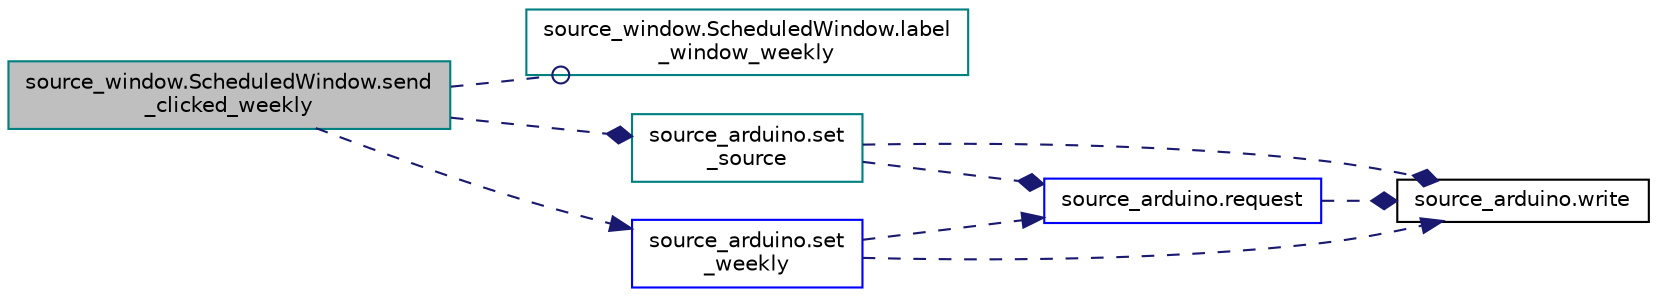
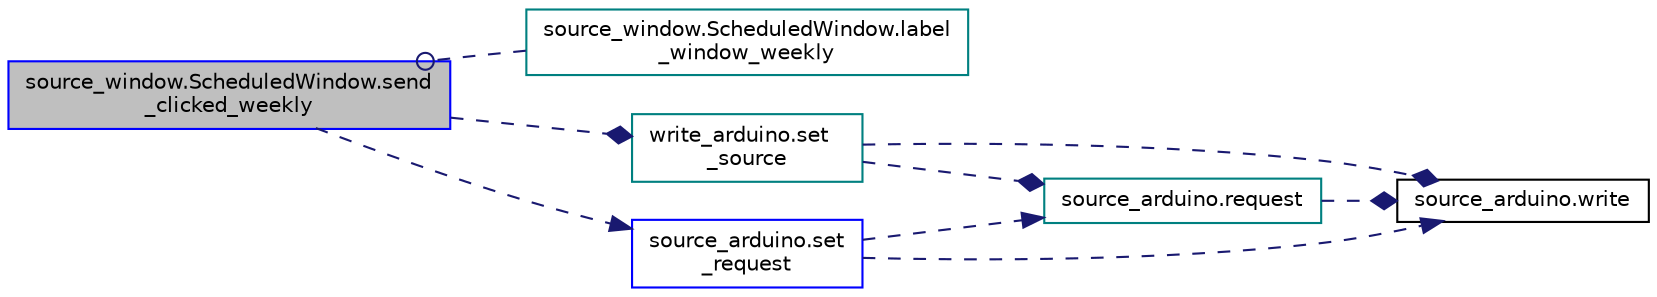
edge "source_window.ScheduledWindow.send _clicked_weekly" -> "source_window.ScheduledWindow.label _window_weekly": reversed
node "source_window.ScheduledWindow.send _clicked_weekly": color teal -> blue
node "source_arduino.set _source": label "source_arduino.set _source" -> "write_arduino.set _source"
node "source_arduino.request": color blue -> teal
node "source_arduino.set _weekly": label "source_arduino.set _weekly" -> "source_arduino.set _request"
